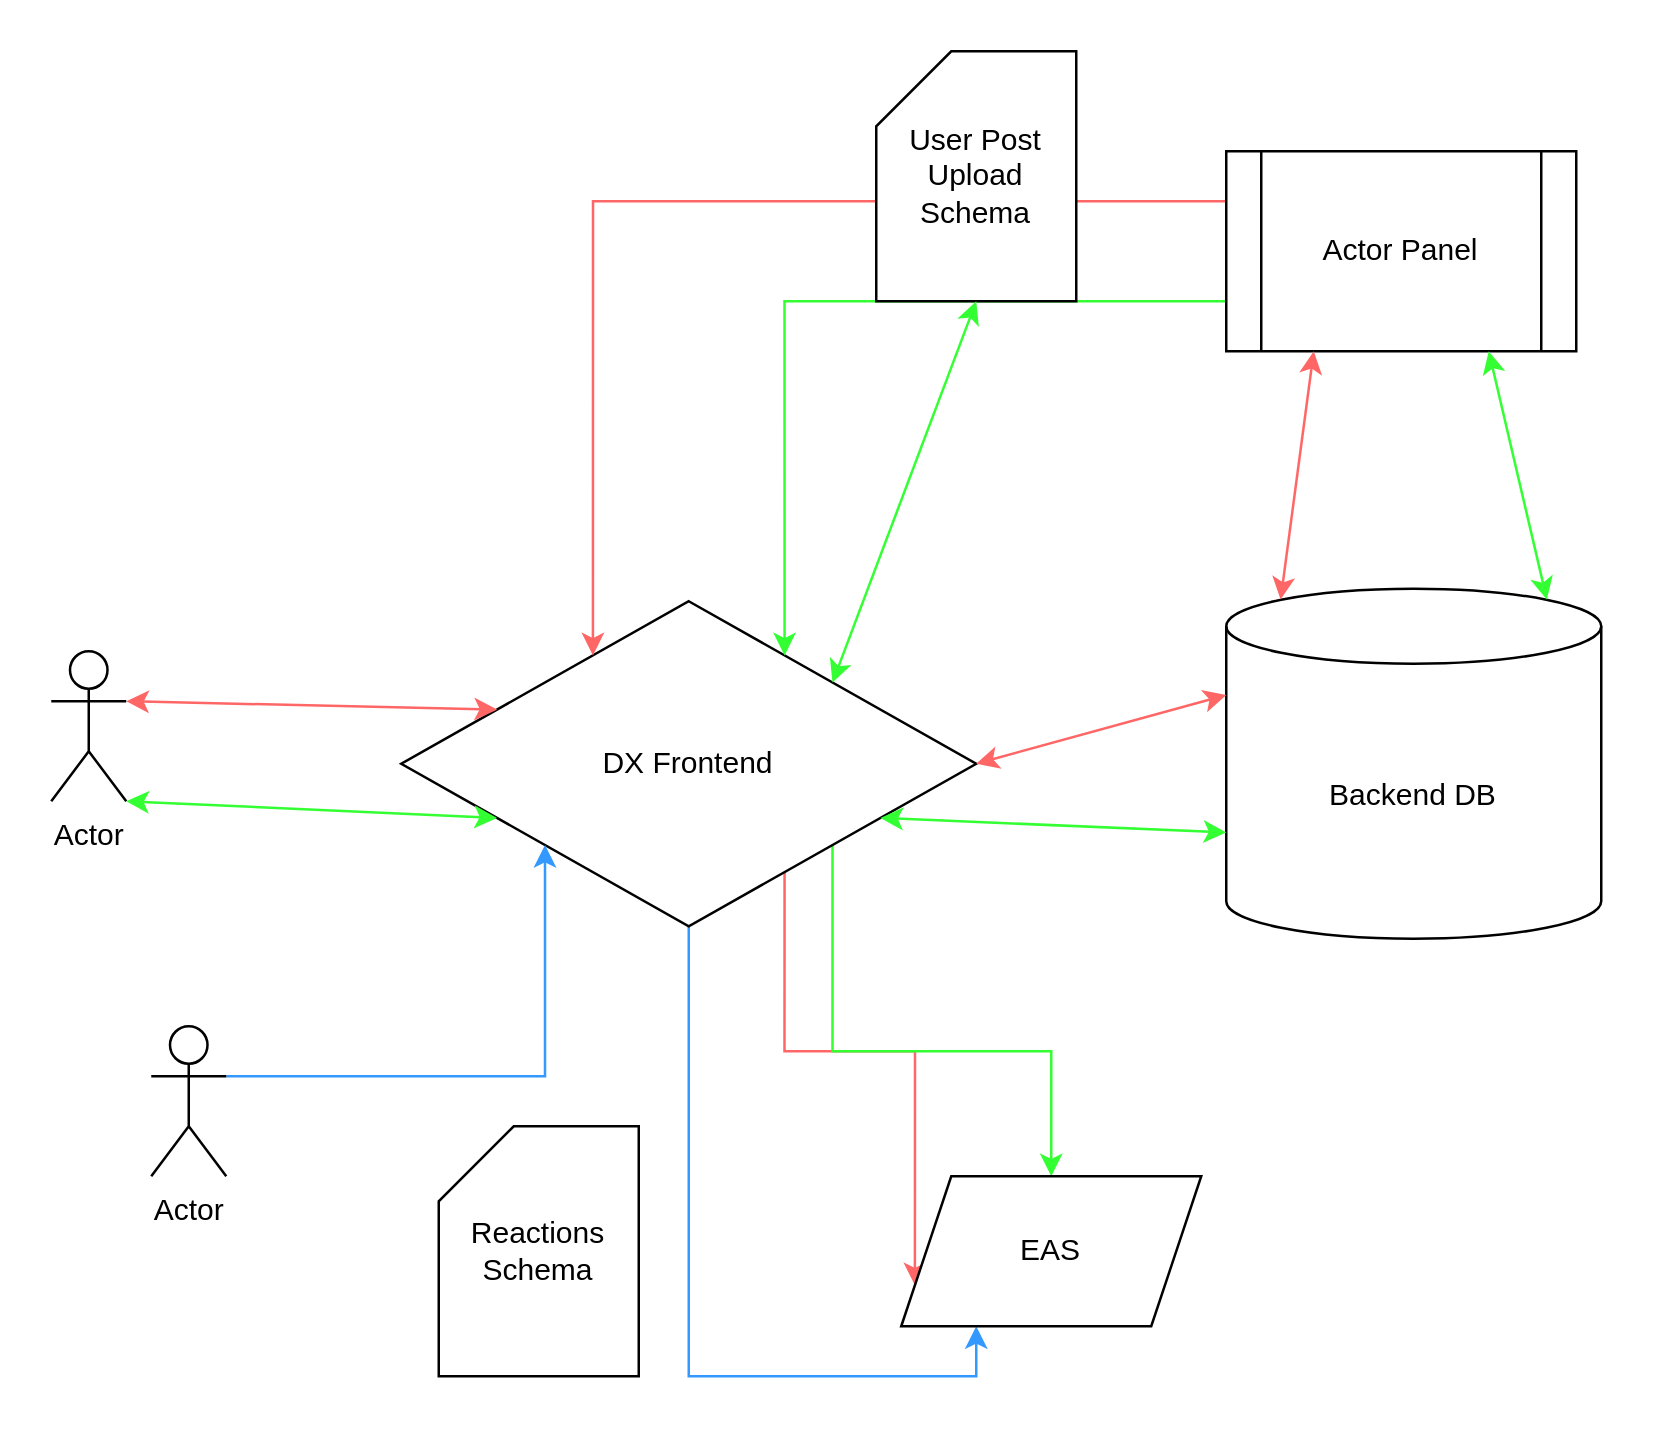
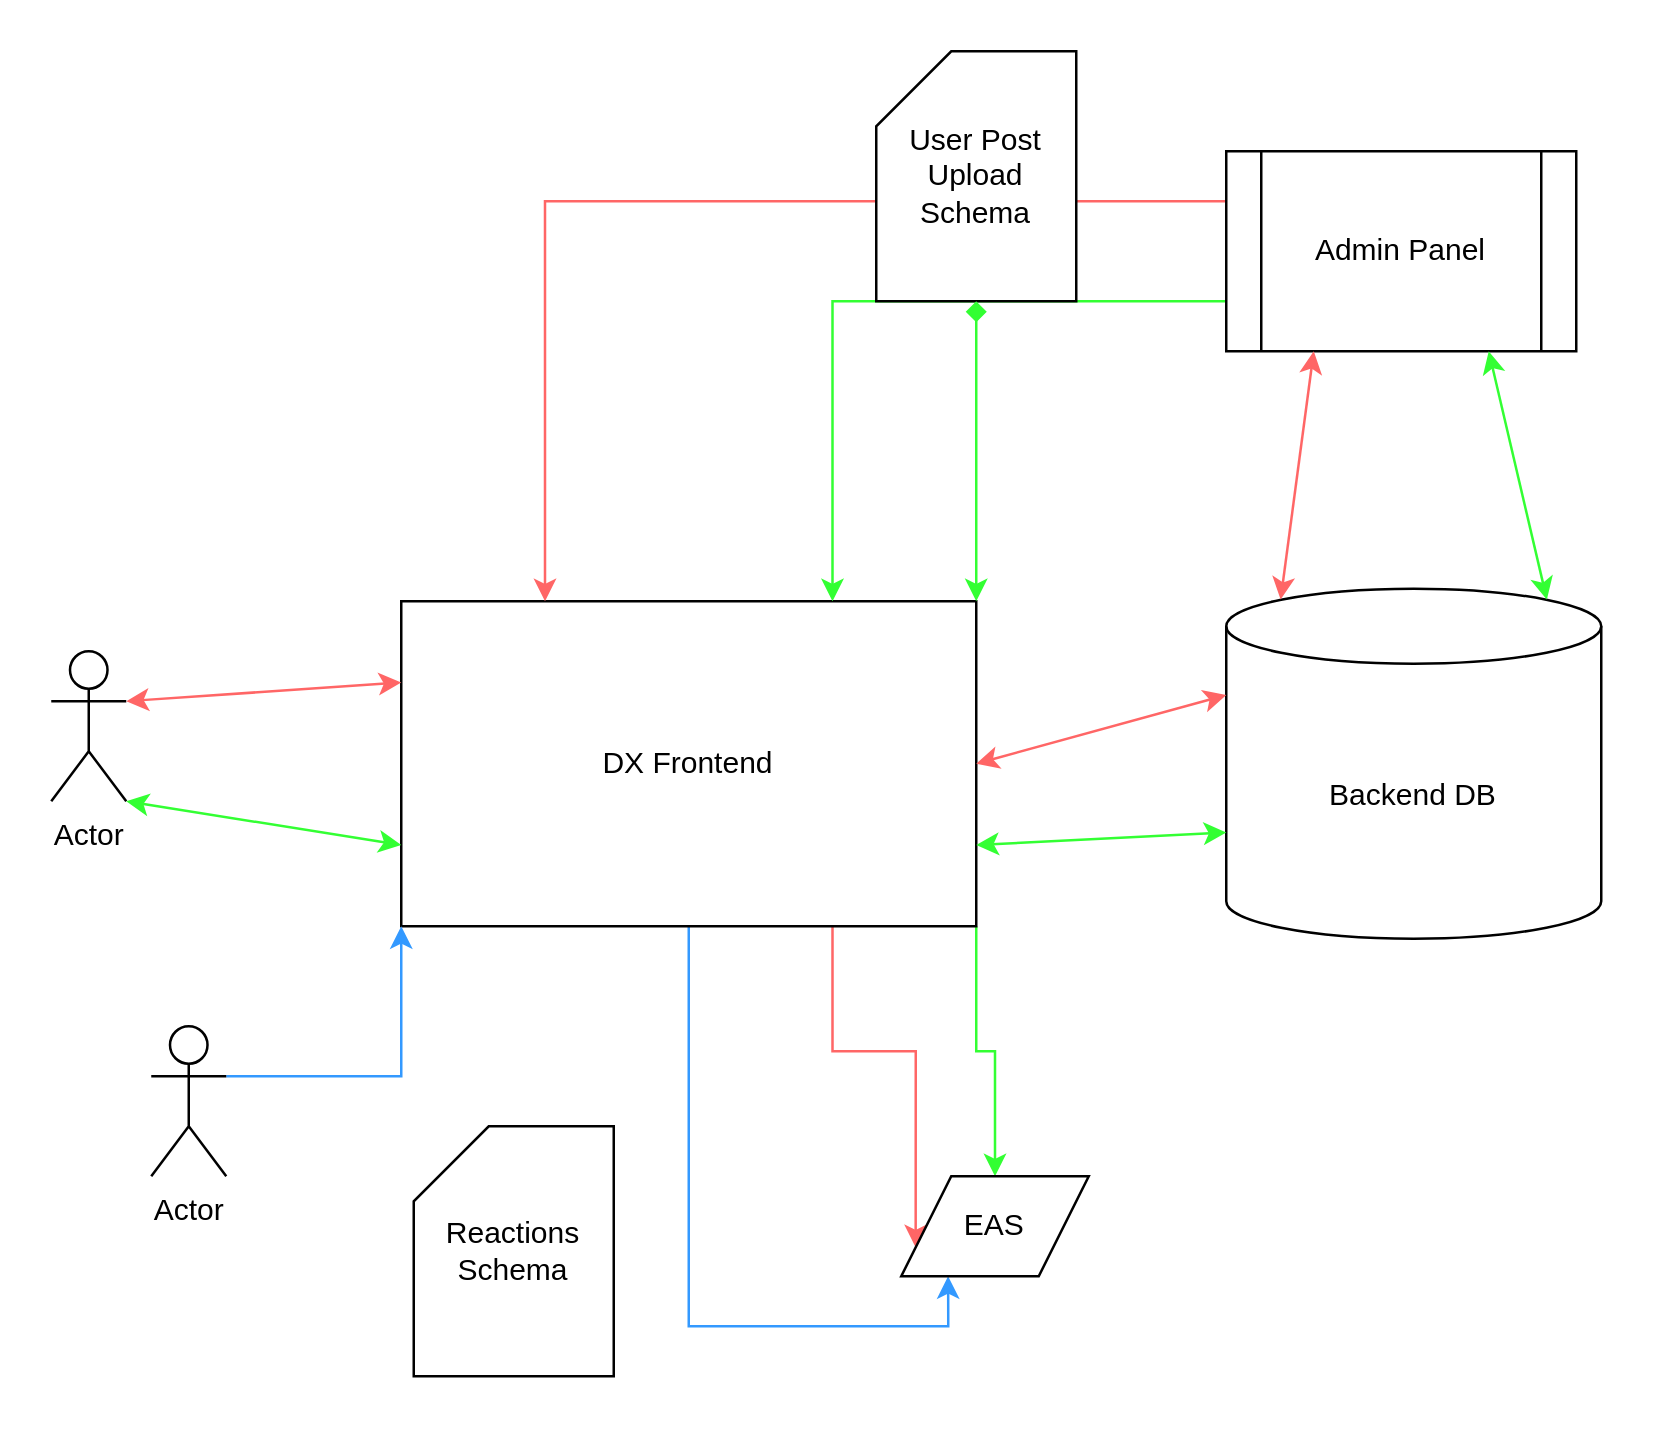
node "Actor Panel": label "Actor Panel" -> "Admin Panel"
edge "User Post Upload Schema" -- "DX Frontend": arrowhead classic -> diamond
node "DX Frontend": shape diamond -> rectangle
node "Reactions Schema": moved (539, 1251) -> (514, 1251)
node "EAS": size 300x150 -> 188x100
